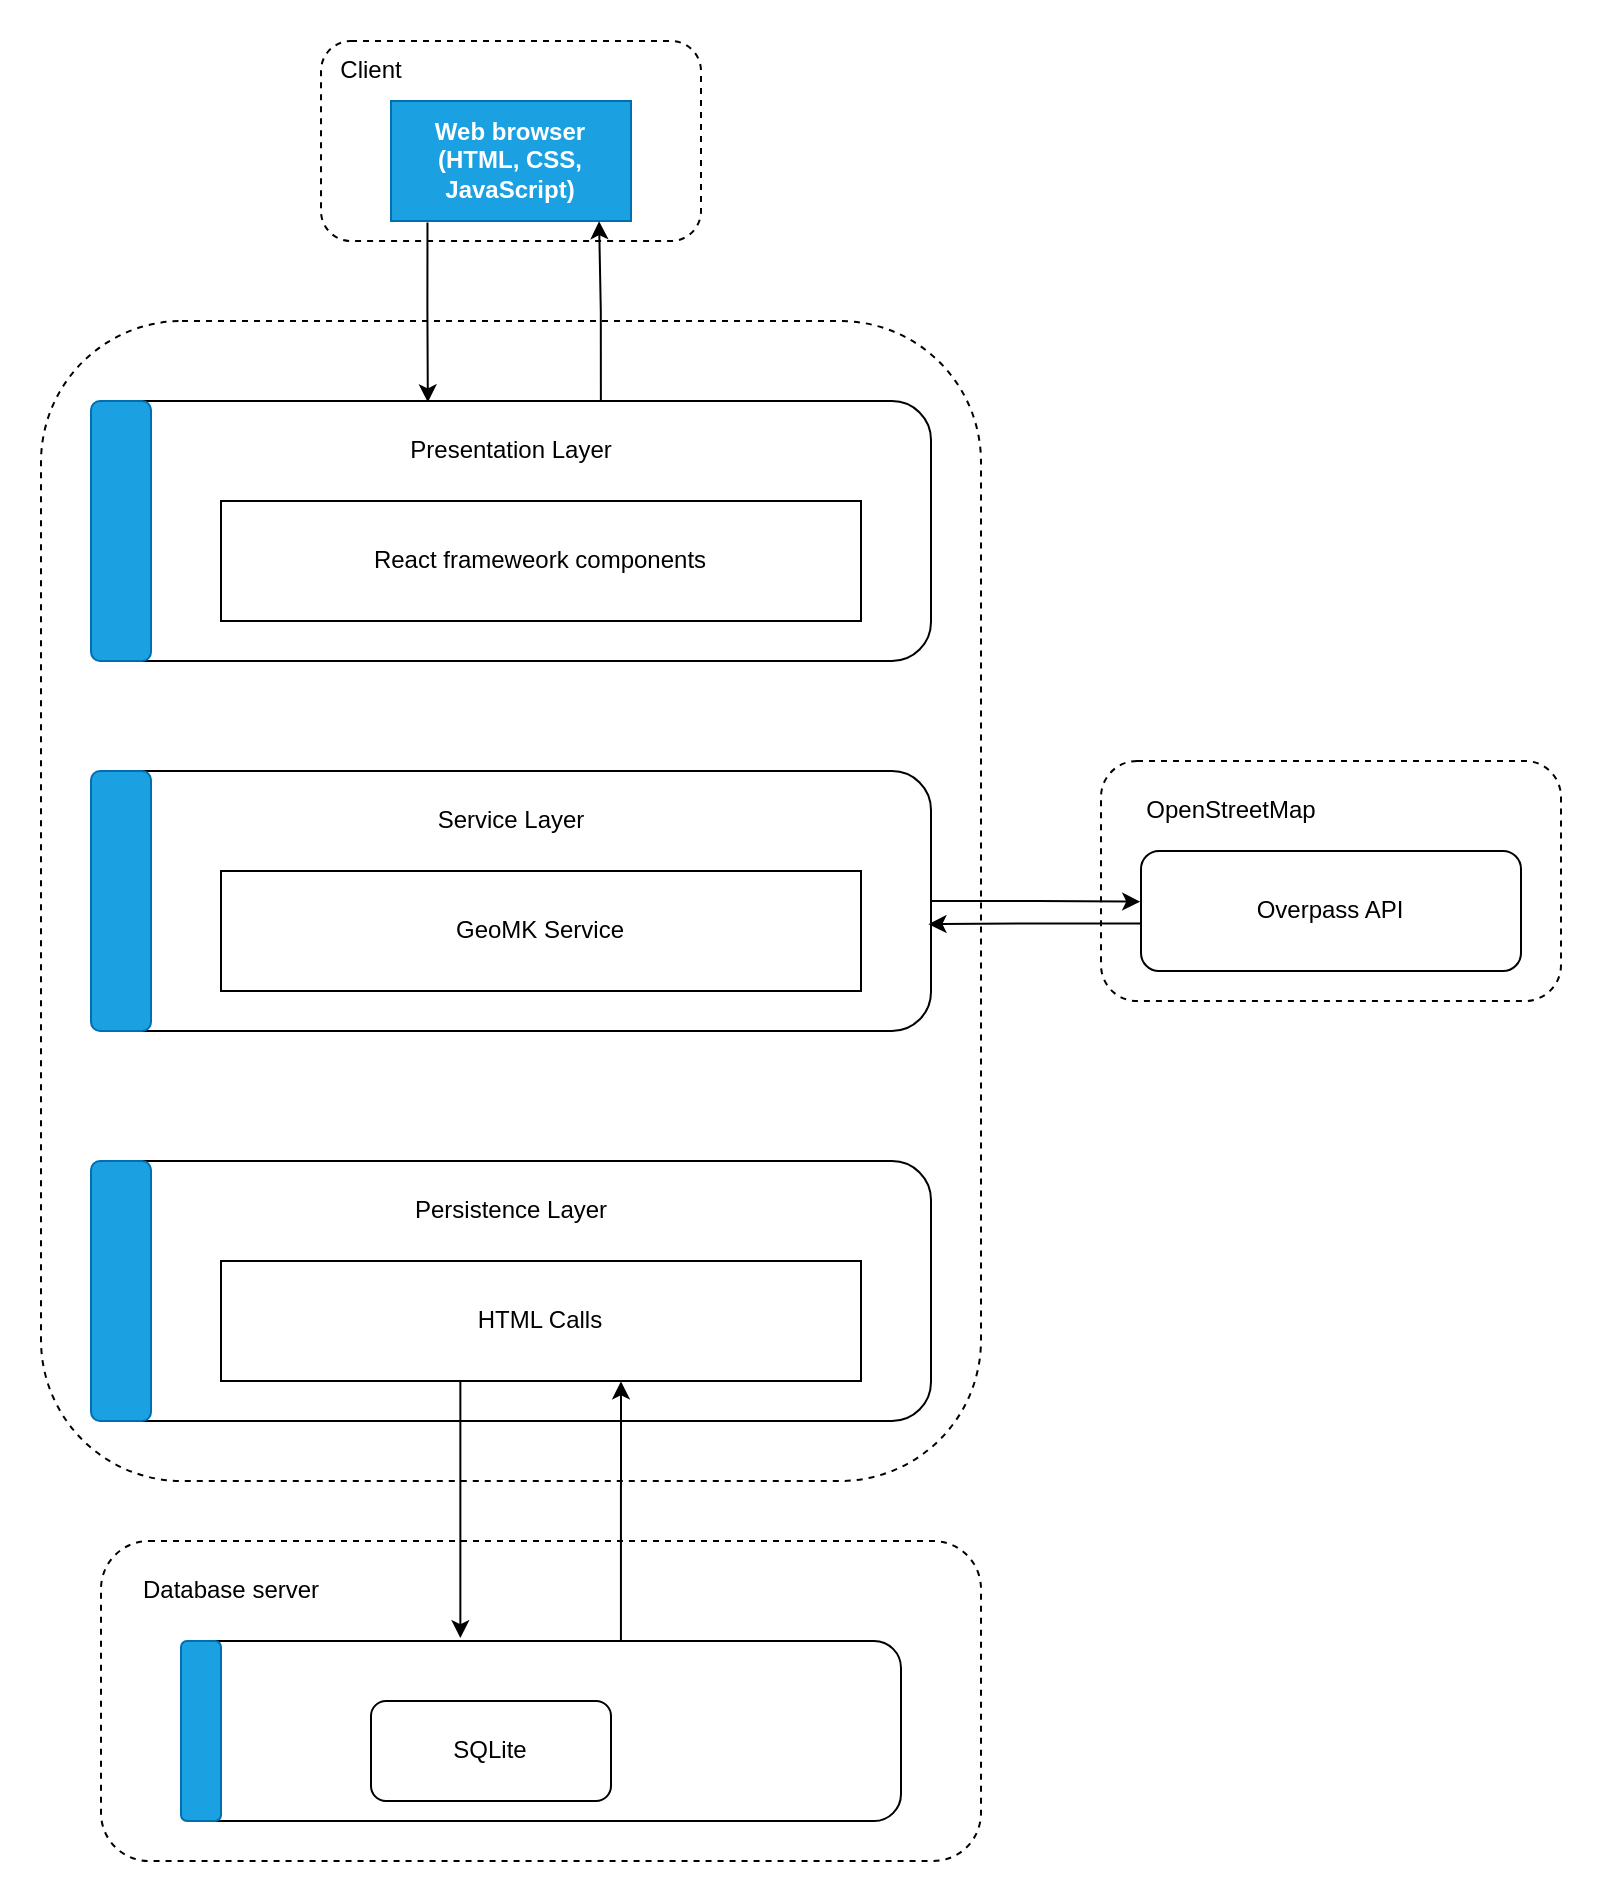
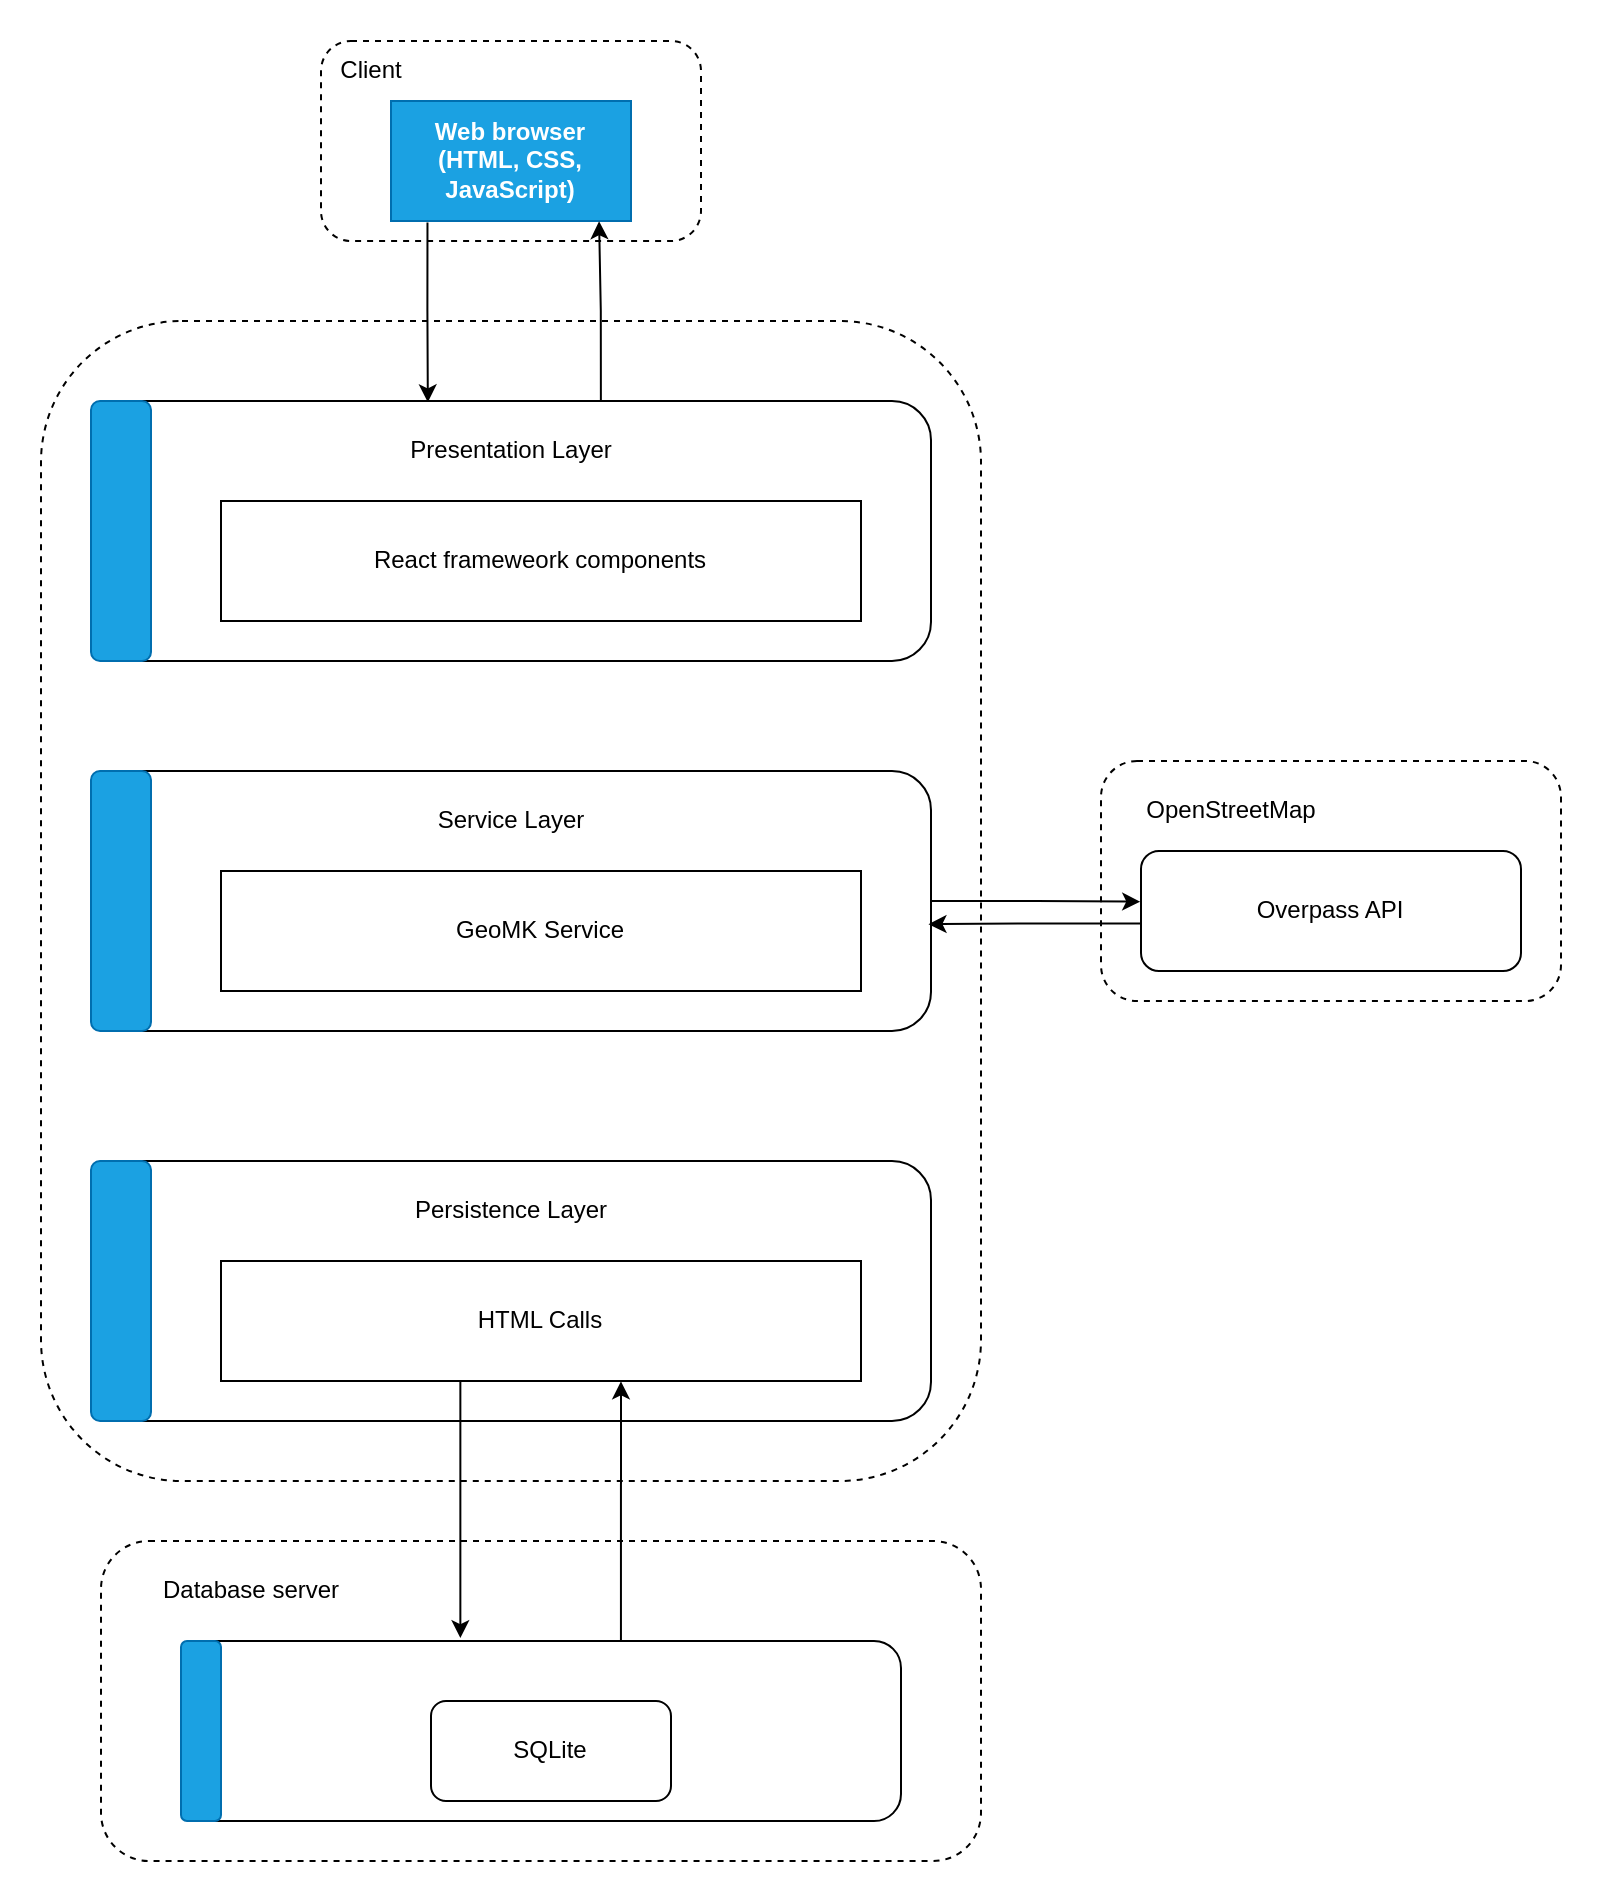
node "Database server": moved (231, 1591) -> (251, 1591)
node "SQLite": moved (491, 1751) -> (551, 1751)
